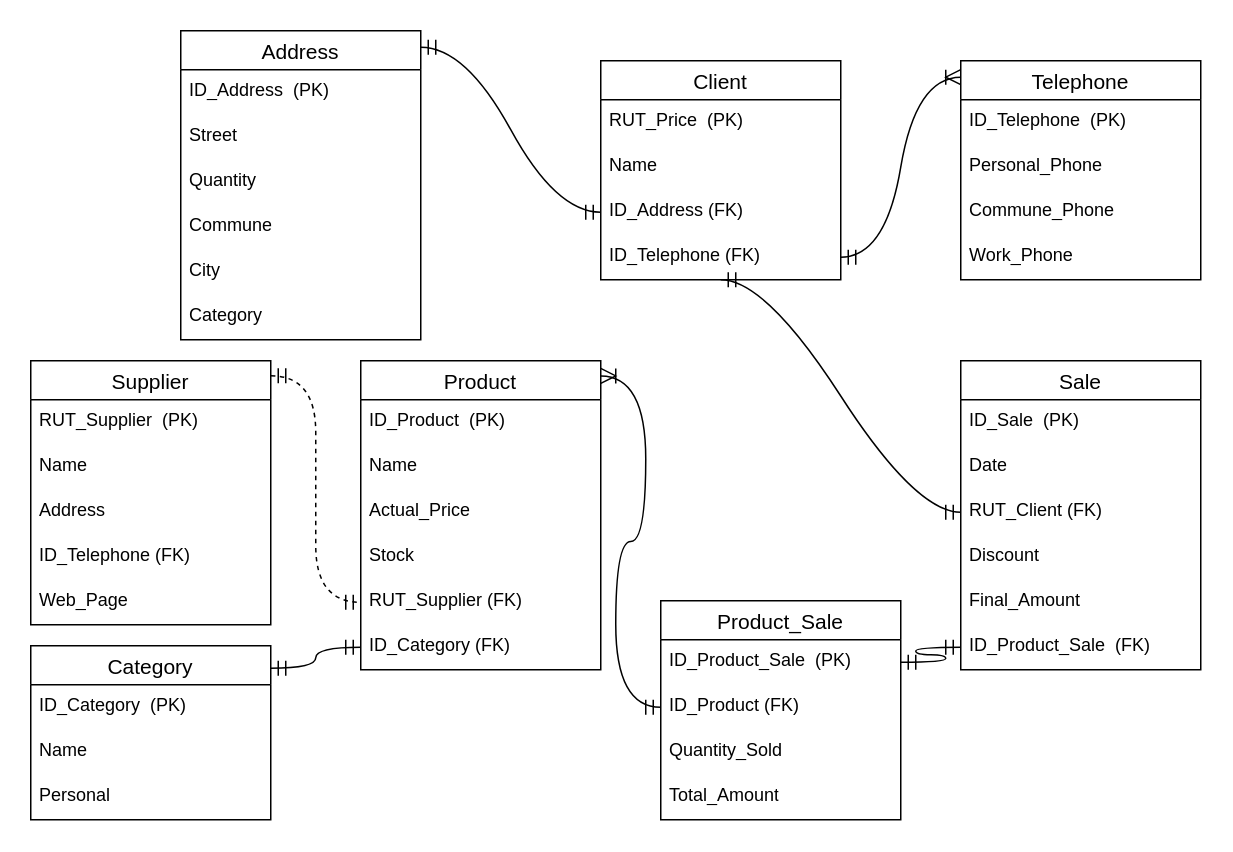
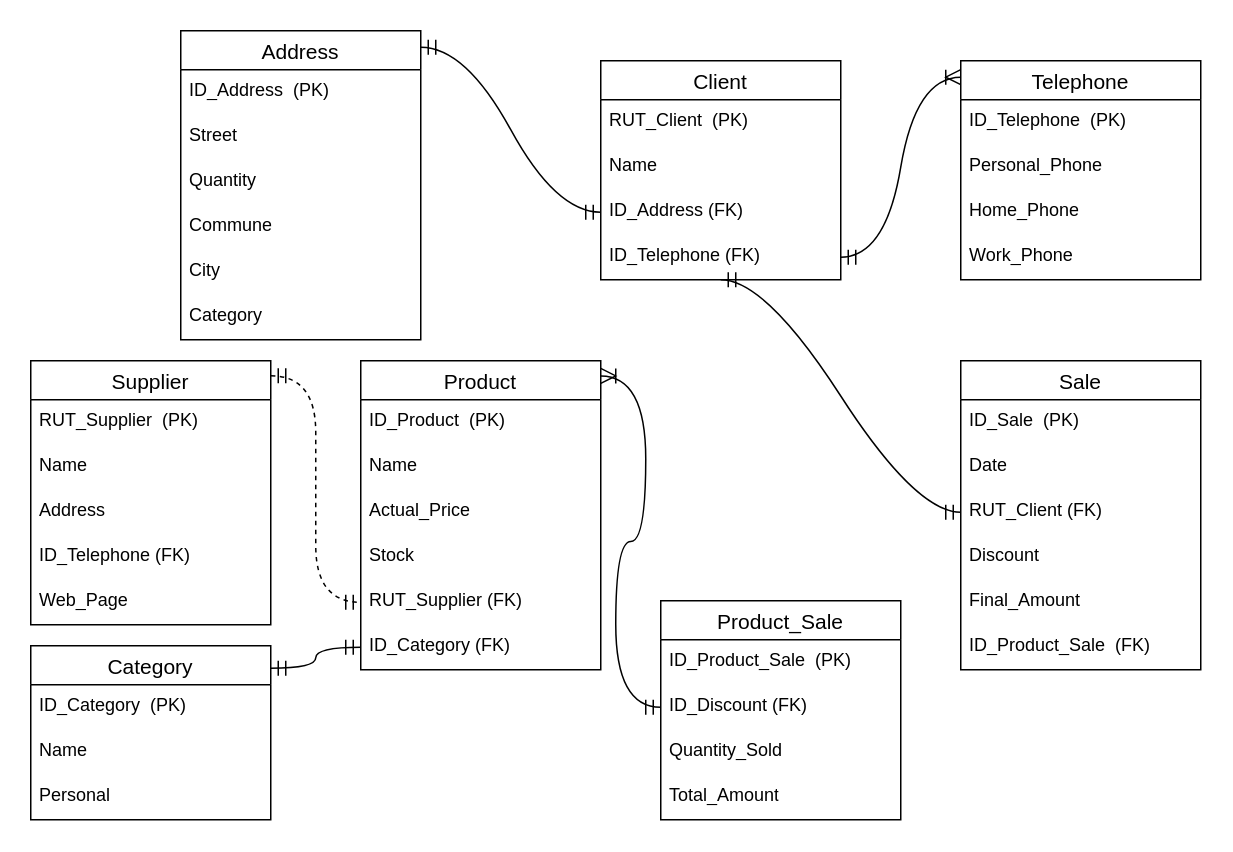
node "RUT_Price (PK)": label "RUT_Price (PK)" -> "RUT_Client (PK)"
node "Commune_Phone": label "Commune_Phone" -> "Home_Phone"
edge "ID_Product_Sale (FK)" -- "ID_Product_Sale (PK)": removed
node "ID_Product (FK)": label "ID_Product (FK)" -> "ID_Discount (FK)"
